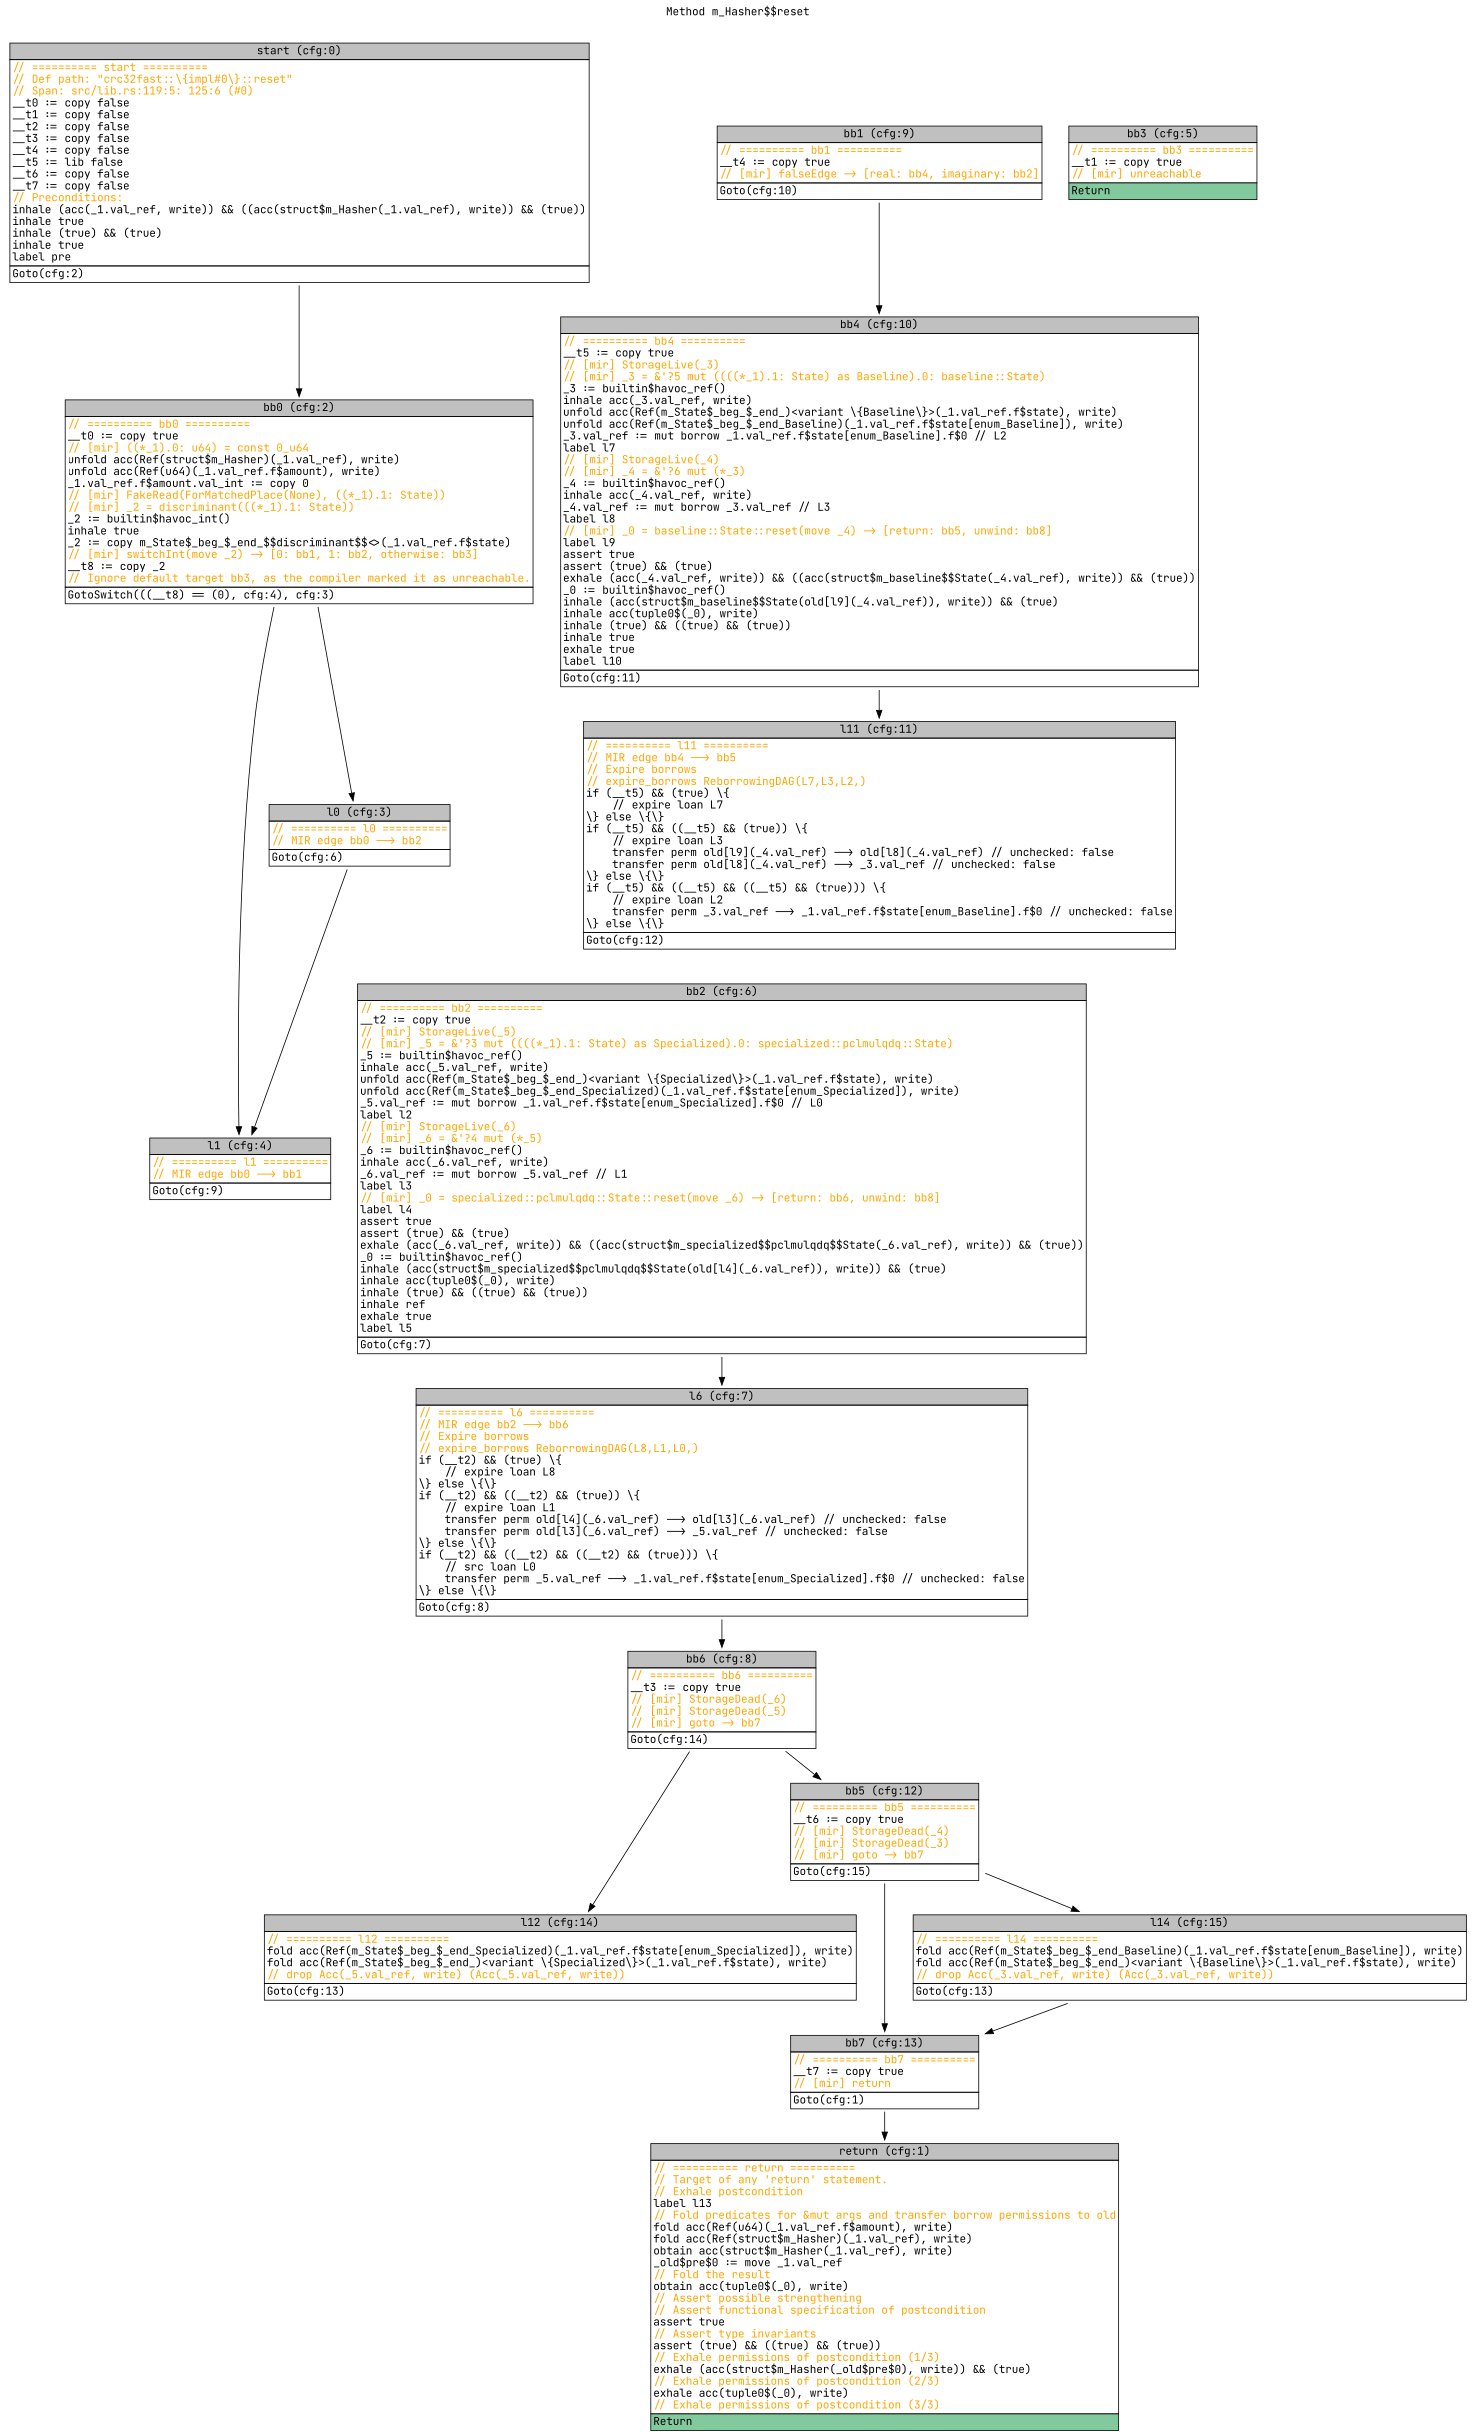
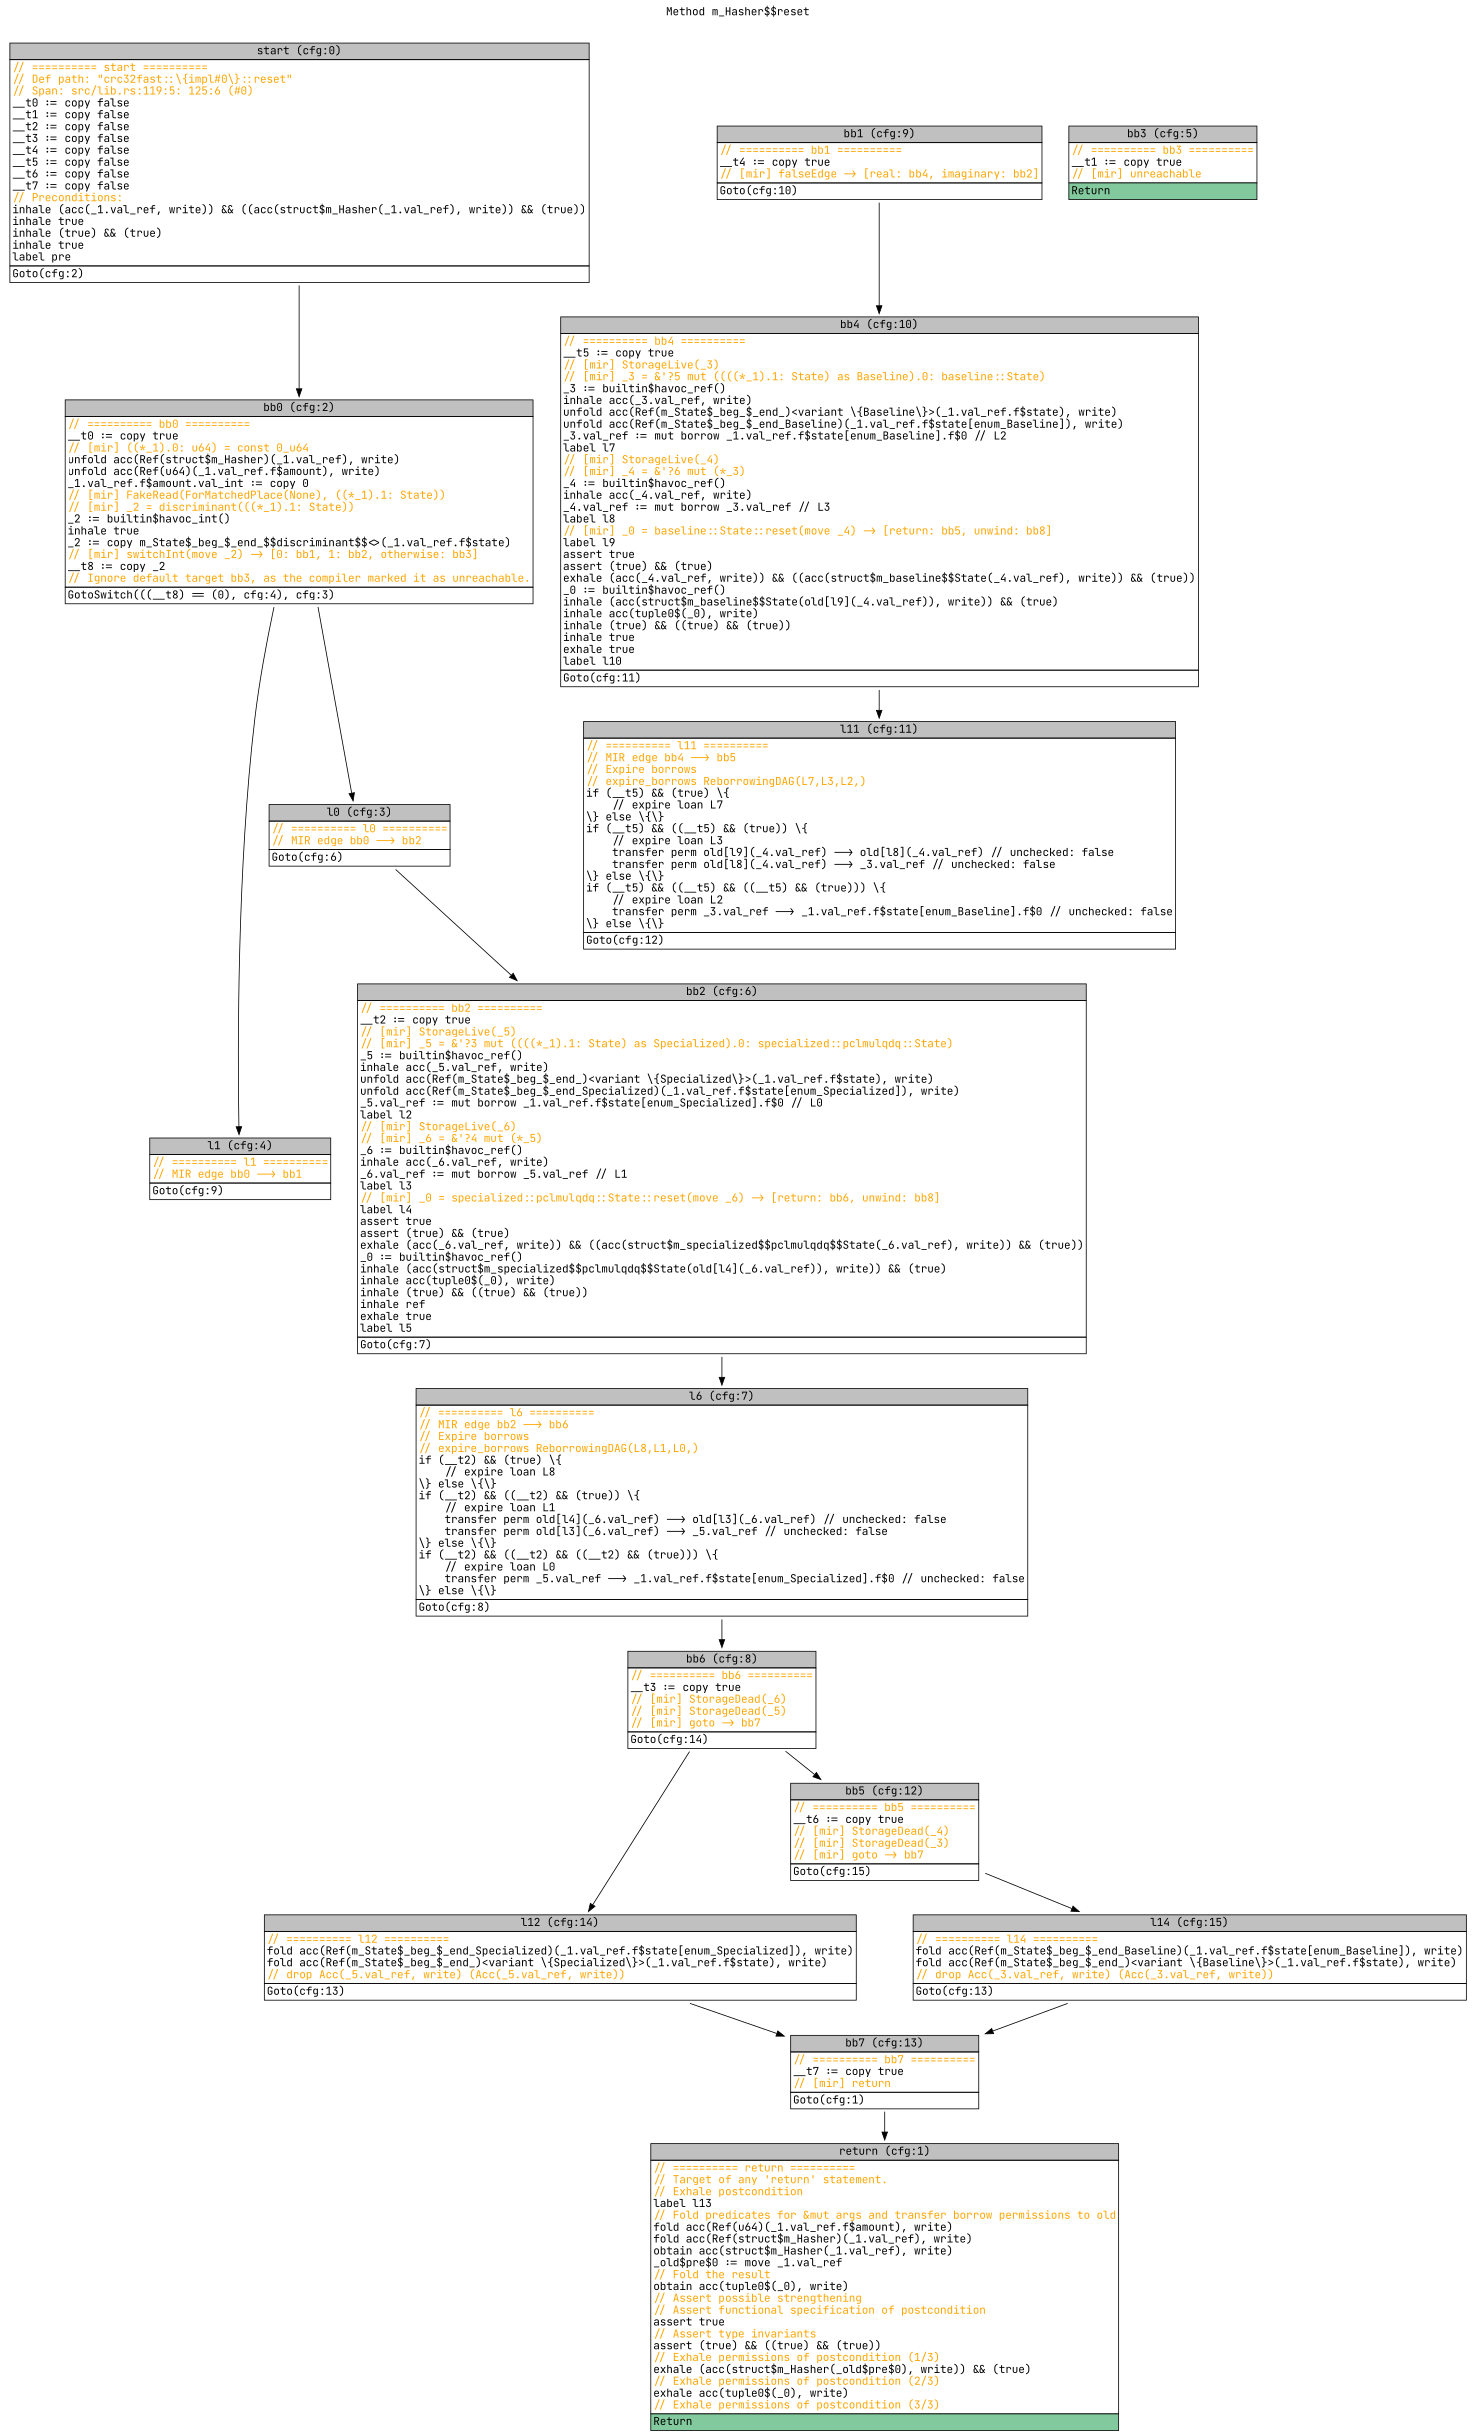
node "start (cfg:0)": text "__t5 := lib false" -> "__t5 := copy false"
edge "l0 (cfg:3)" -> "l1 (cfg:4)": now "l0 (cfg:3)" -> "bb2 (cfg:6)"
node "l6 (cfg:7)": text "// src loan L0" -> "// expire loan L0"
edge "bb5 (cfg:12)" -> "bb7 (cfg:13)": now "l12 (cfg:14)" -> "bb7 (cfg:13)"
